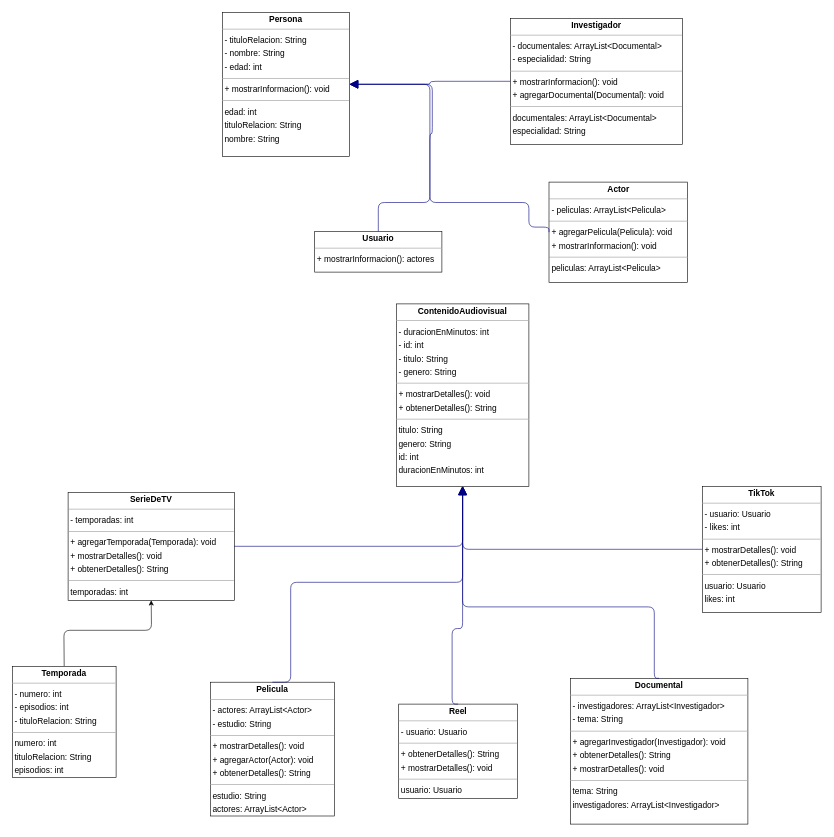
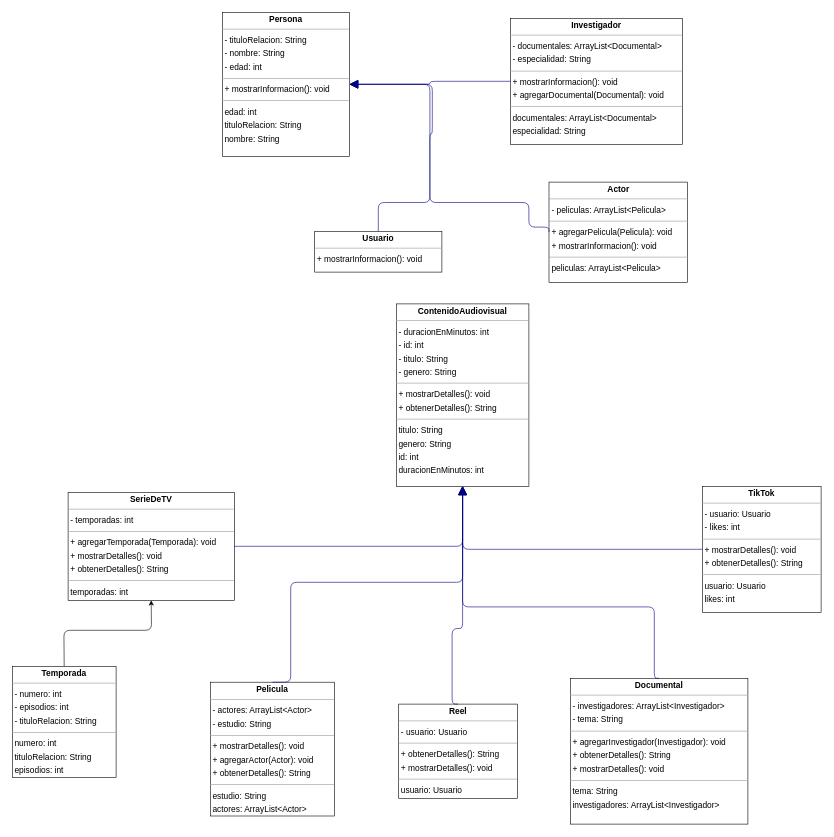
node "Usuario + mostrarInformacion(): actores": label "Usuario + mostrarInformacion(): actores" -> "Usuario + mostrarInformacion(): void"
